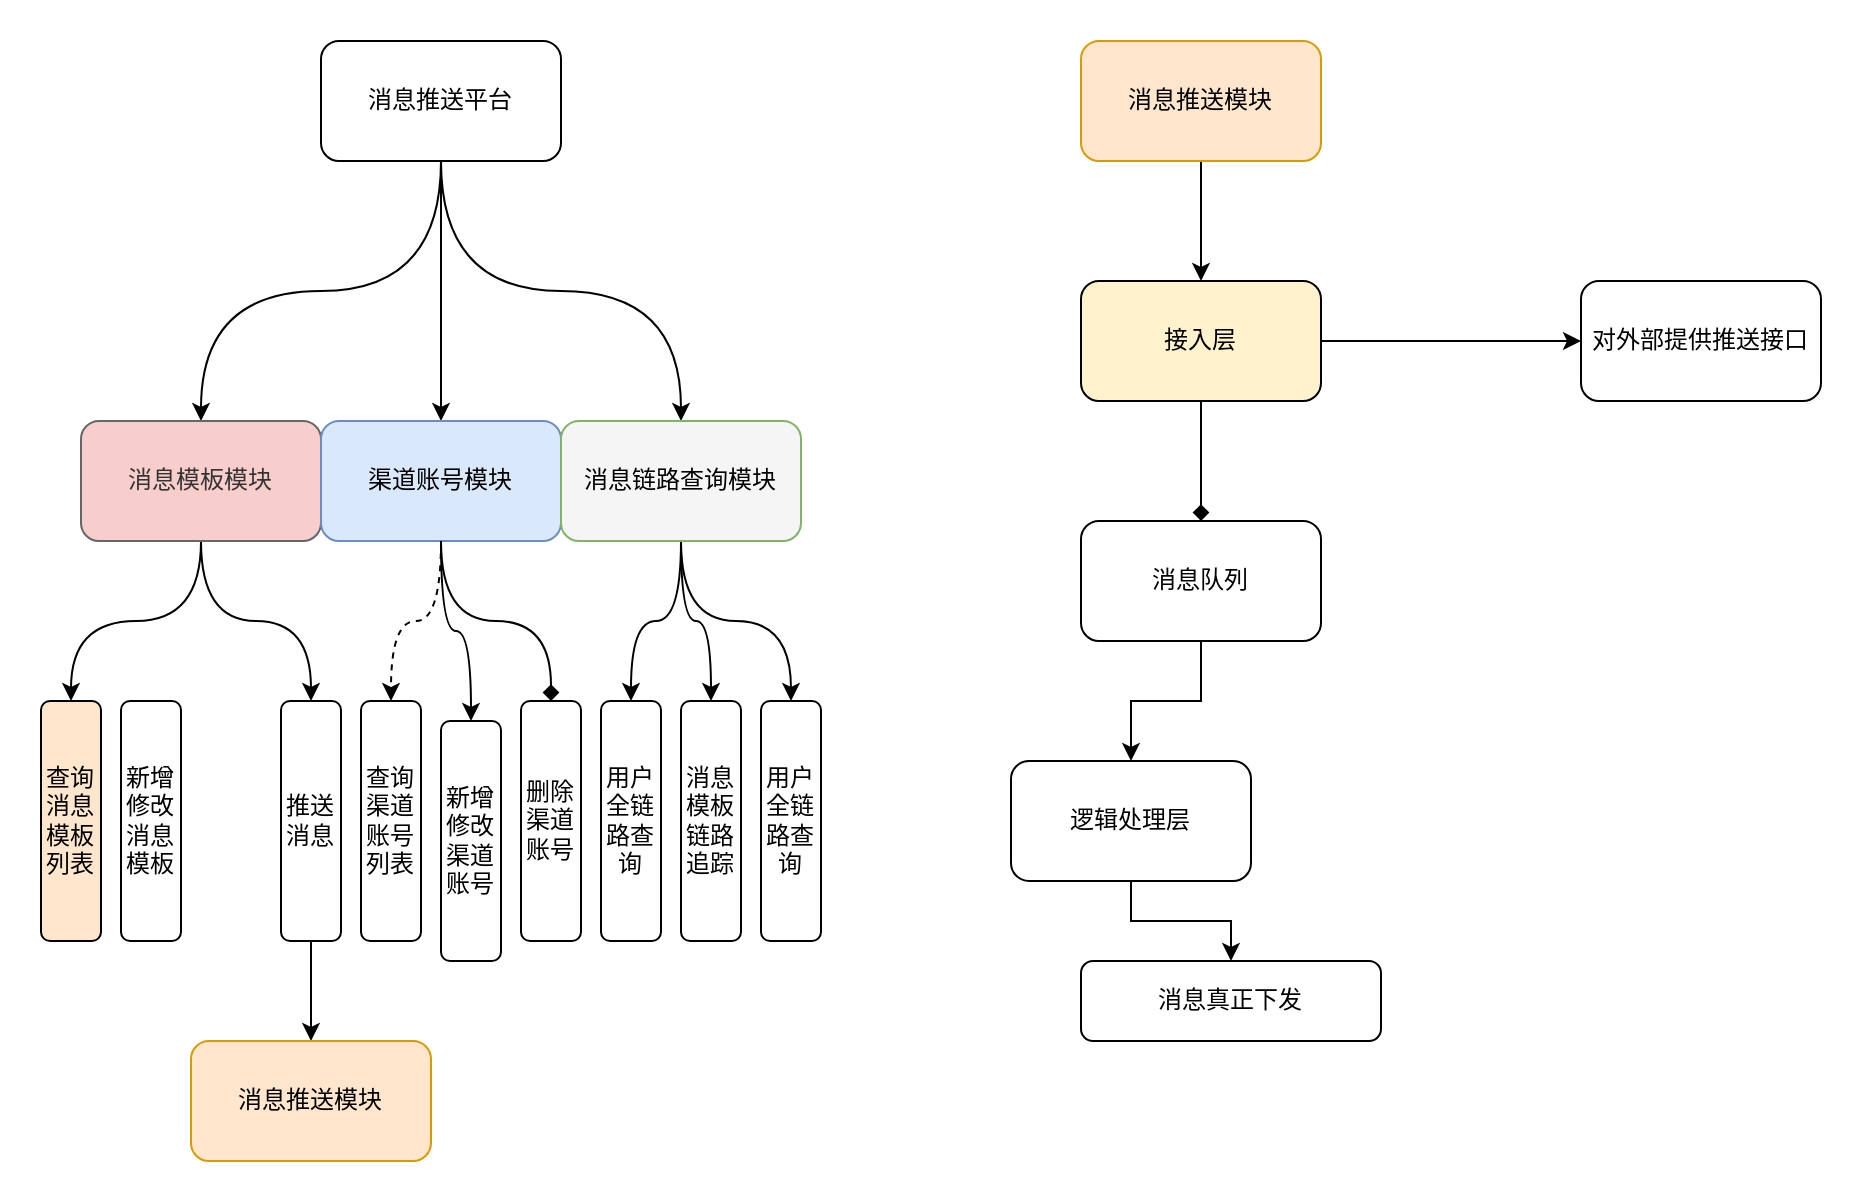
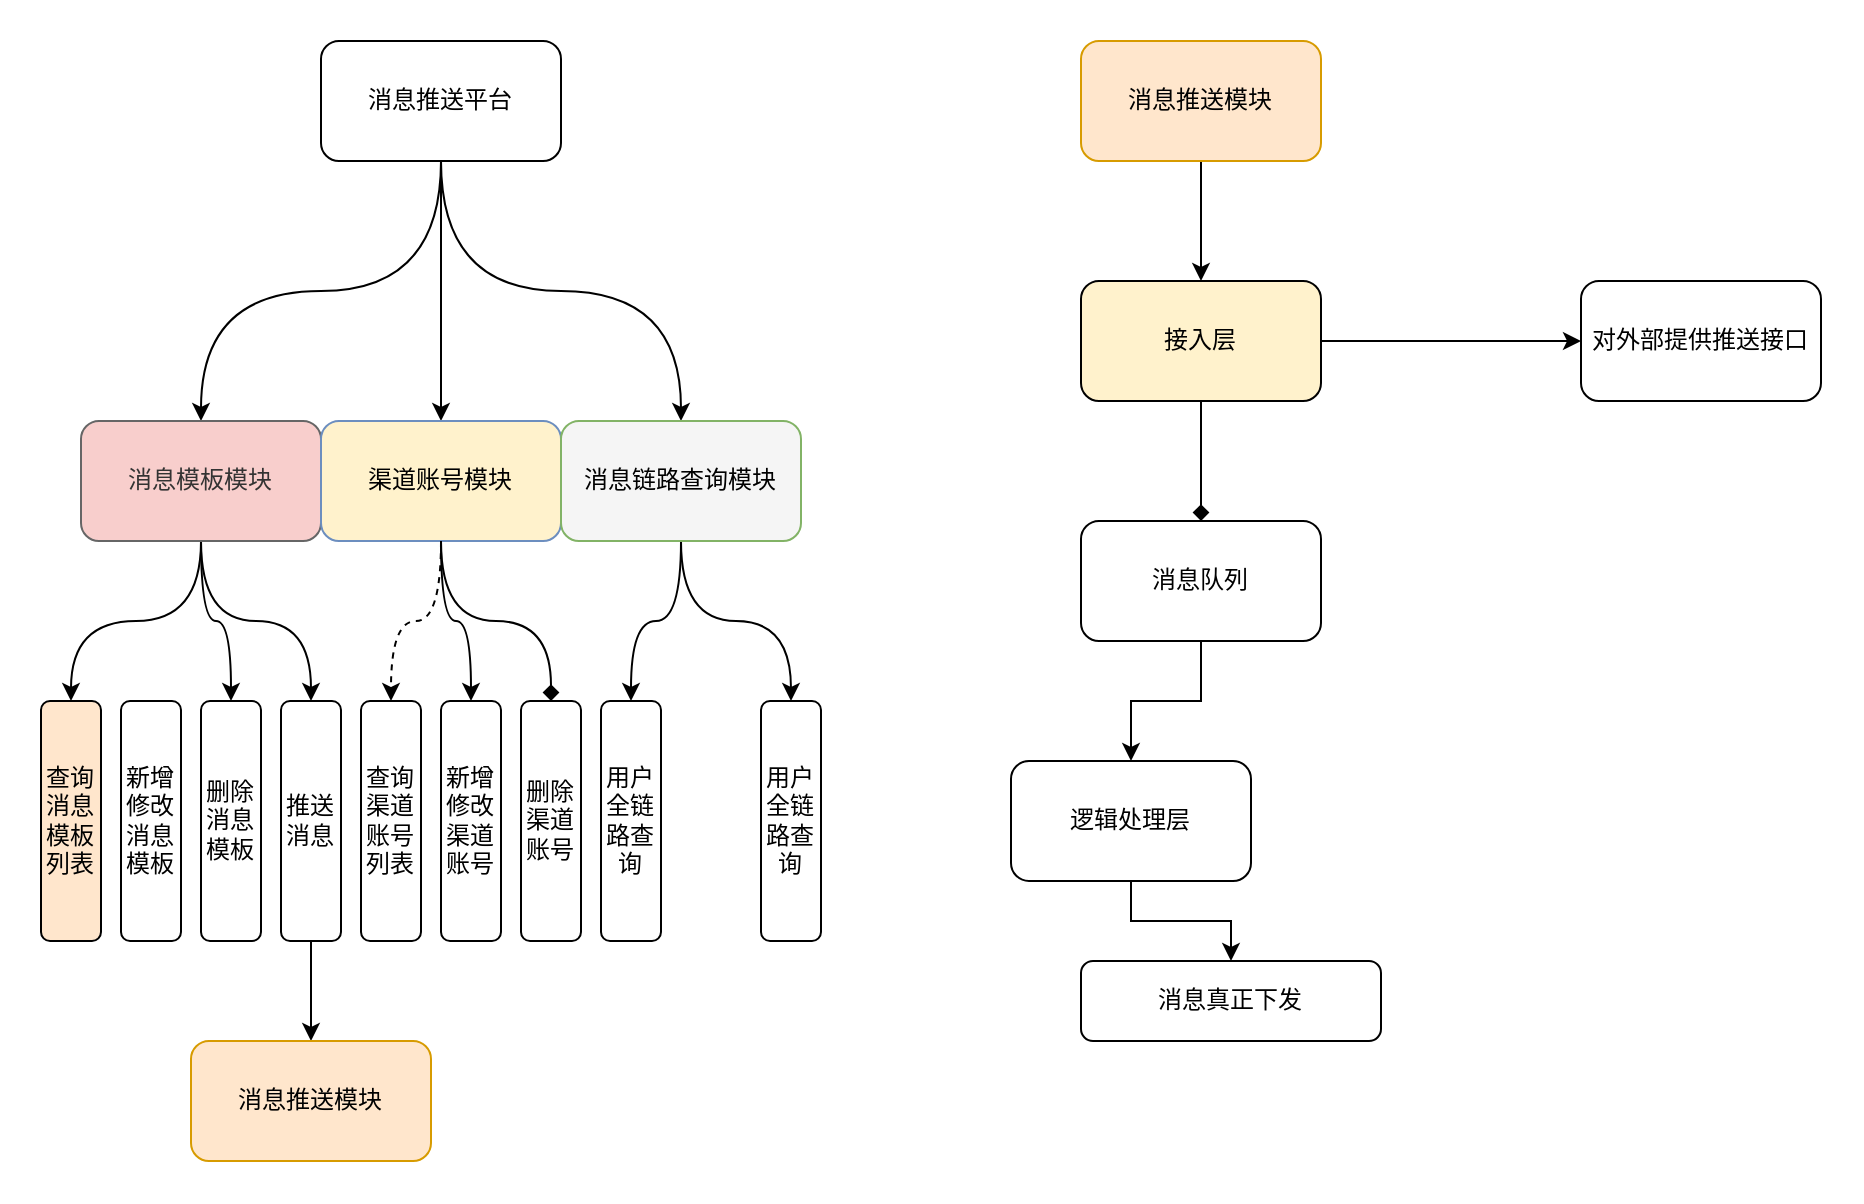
node "渠道账号模块": fillcolor #dae8fc -> #fff2cc
edge "消息模板模块" -> "删除消息模板": added
edge "消息链路查询模块" -> "消息模板链路追踪": removed
node "删除消息模板": added
node "消息模板链路追踪": removed
node "新增修改渠道账号": moved (471, 841) -> (471, 821)
